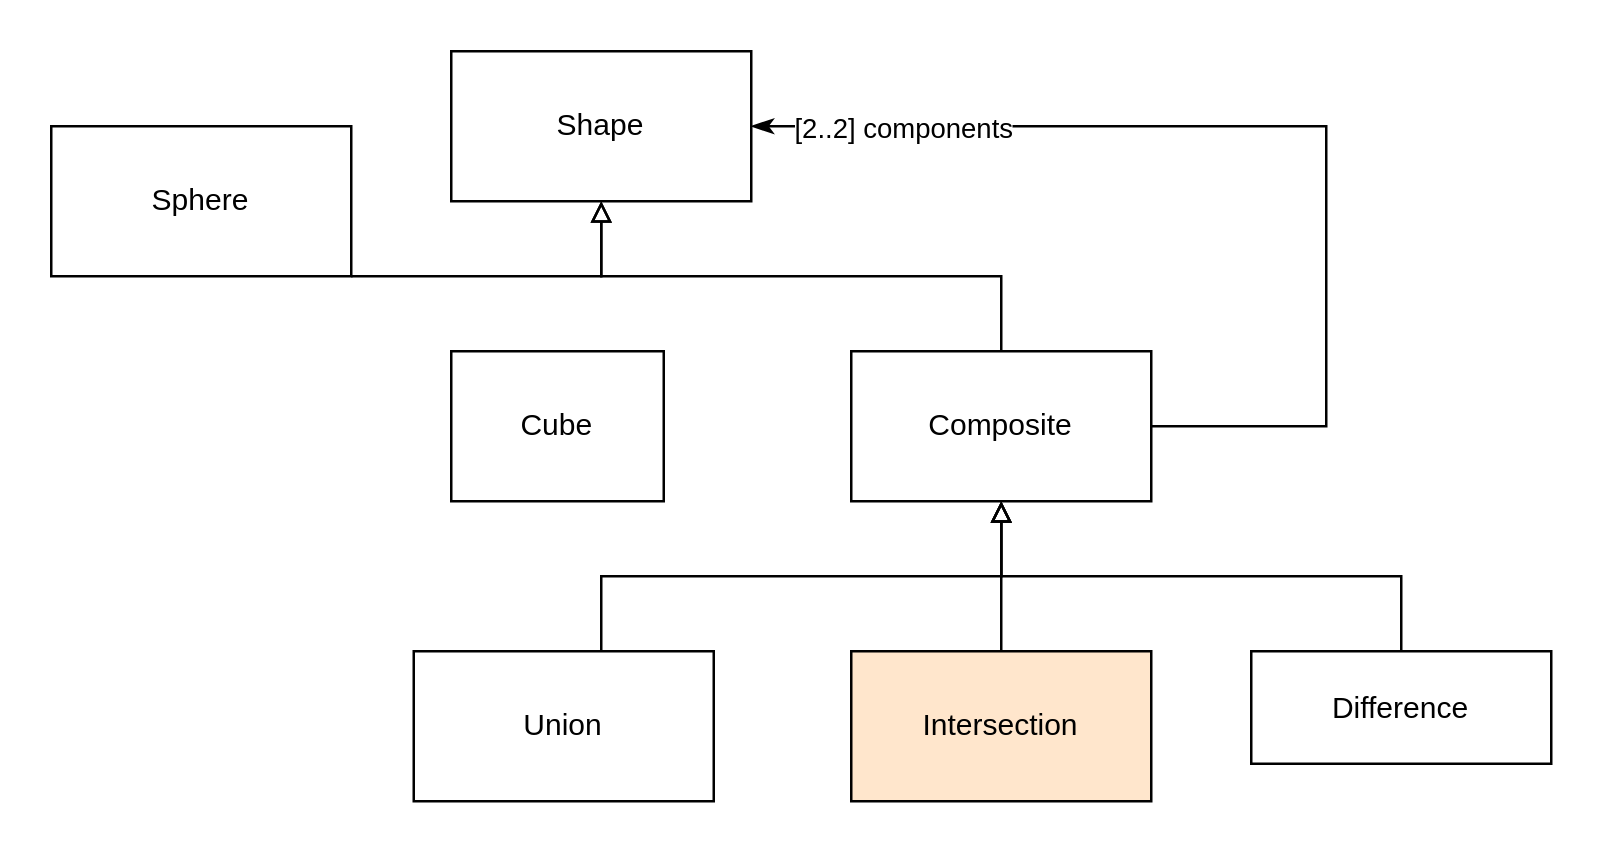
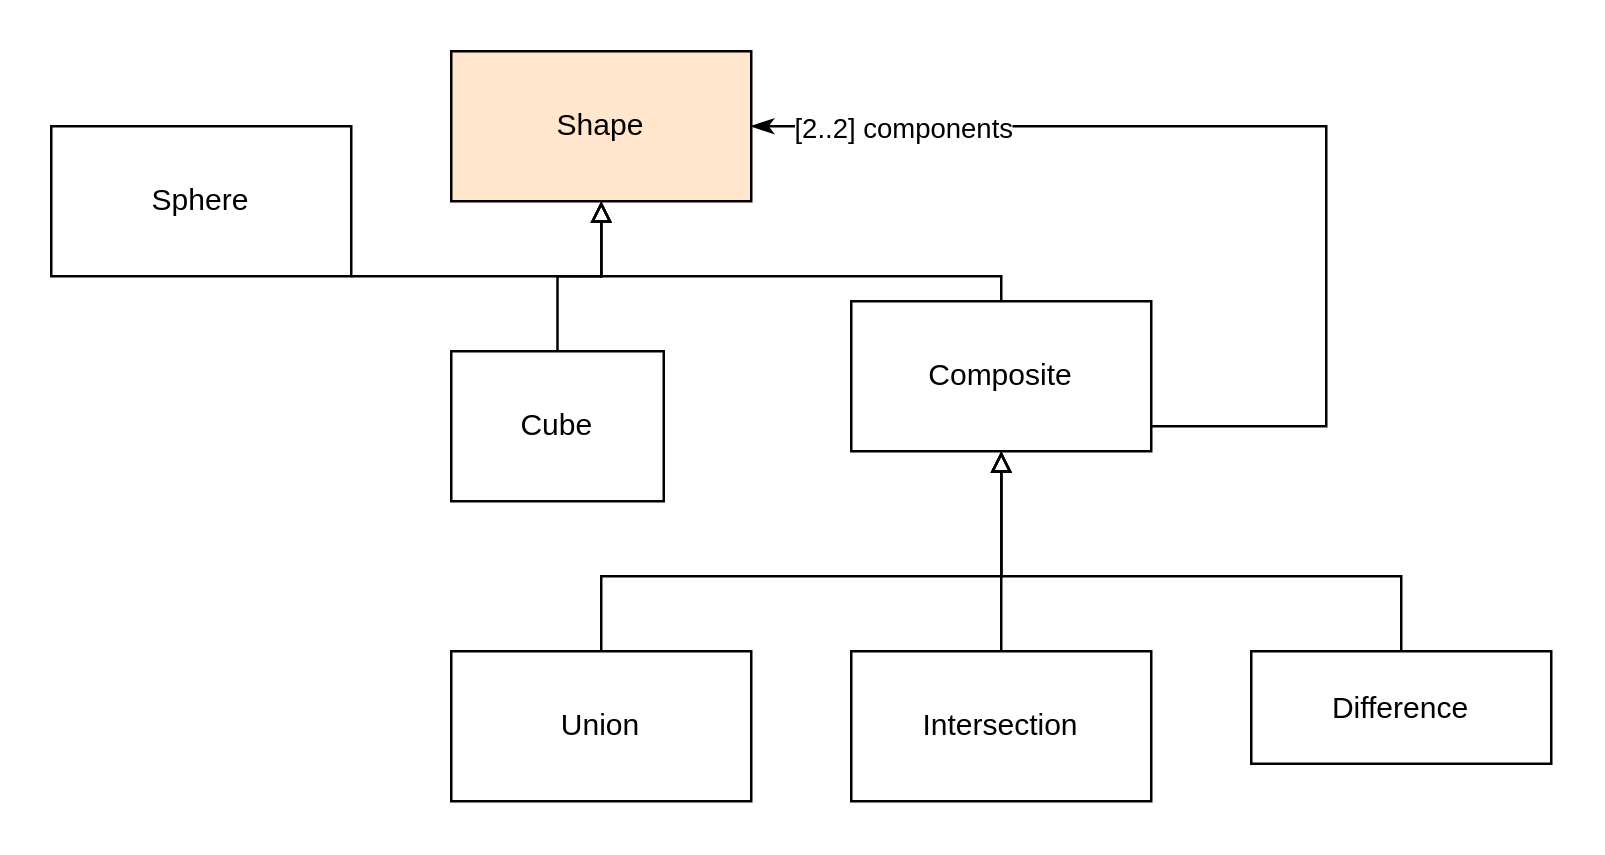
node "Shape": fillcolor #ffffff -> #ffe6cc
edge "Cube" -> "Shape": added
node "Composite": moved (1001, 426) -> (1001, 376)
node "Union": moved (564, 726) -> (601, 726)
node "Intersection": fillcolor #ffe6cc -> #ffffff
